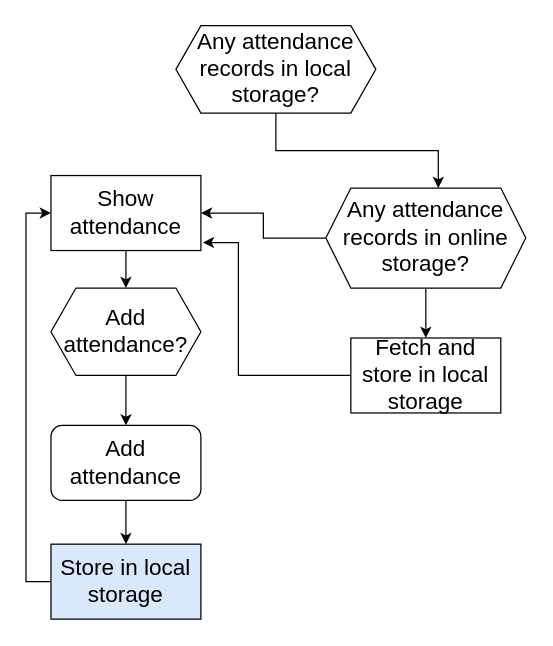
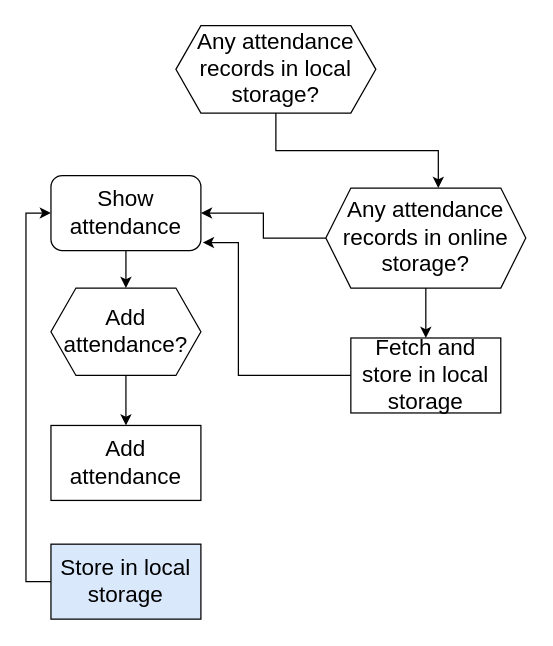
node "Show attendance": shape rectangle -> rounded rectangle
node "Add attendance": shape rounded rectangle -> rectangle
edge "Add attendance" -> "Store in local storage": removed
